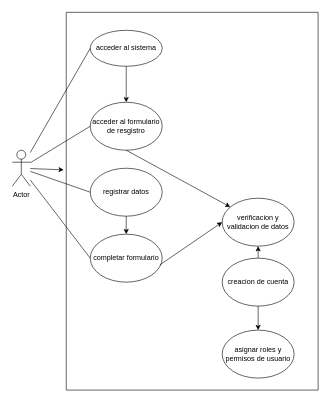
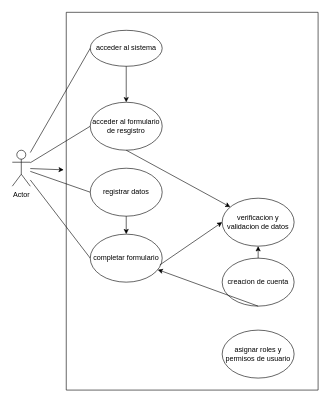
edge "creacion de cuenta" -> "asignar roles y permisos de usuario": now "creacion de cuenta" -> "completar formulario"
